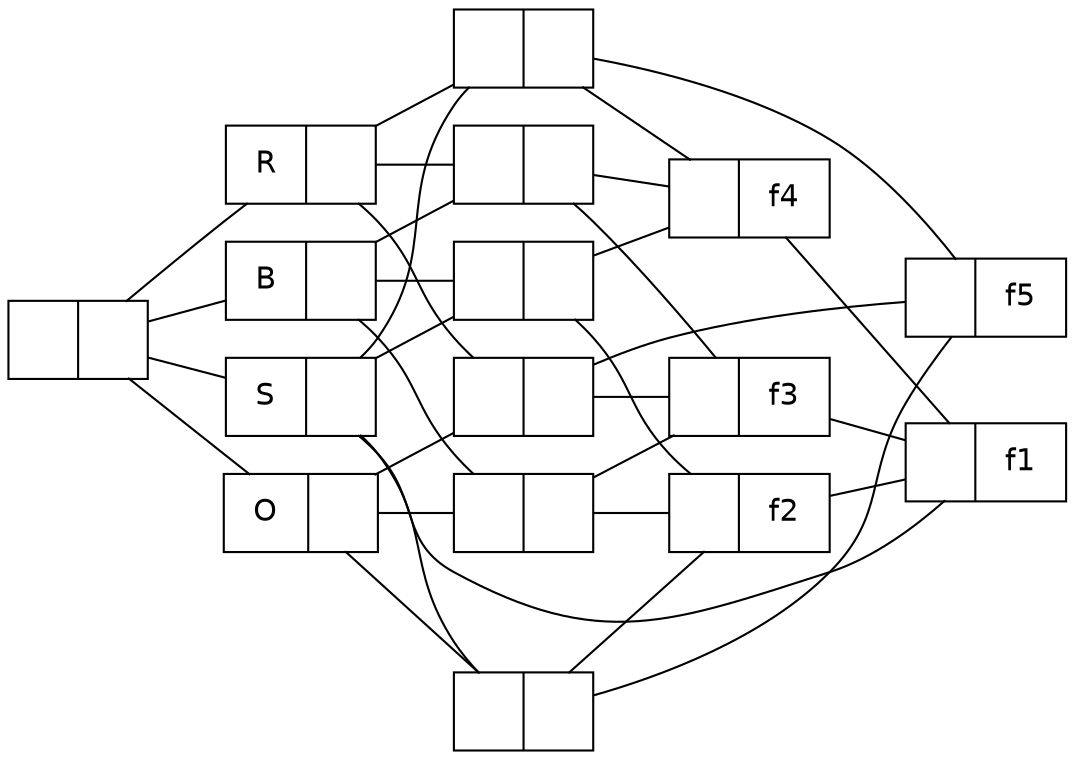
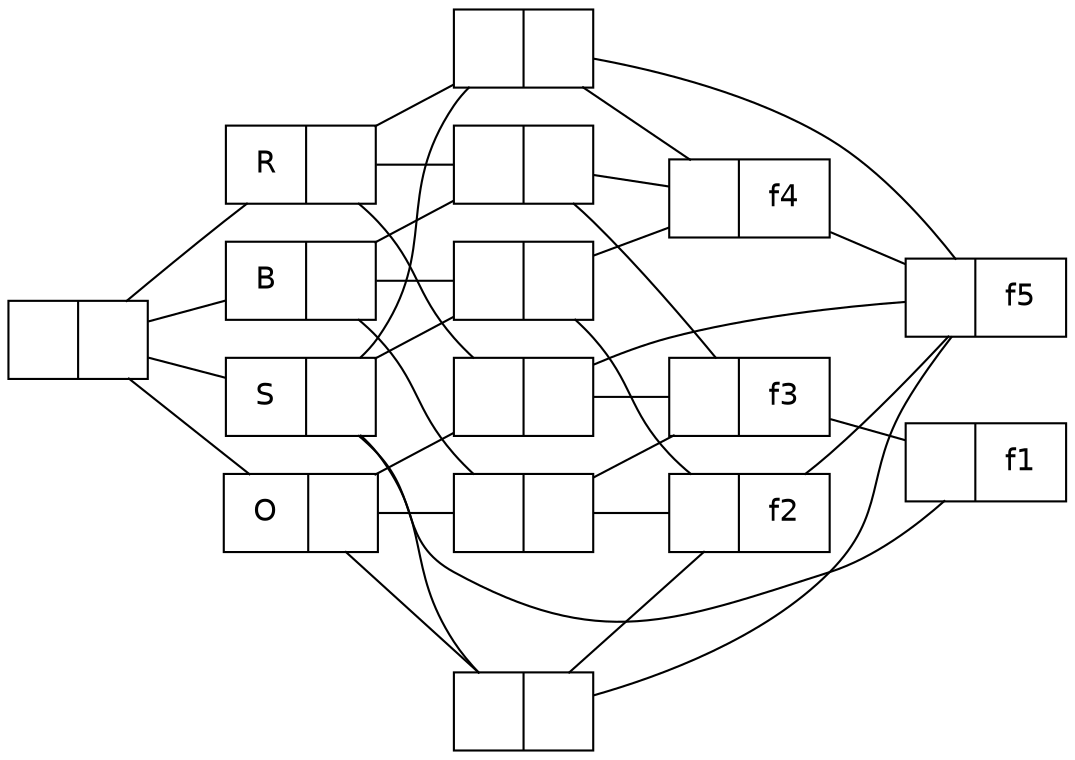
edge "f4" -- "f1": now "f4" -- "f5"
edge "f1" -- "f2": now "f5" -- "f2"
